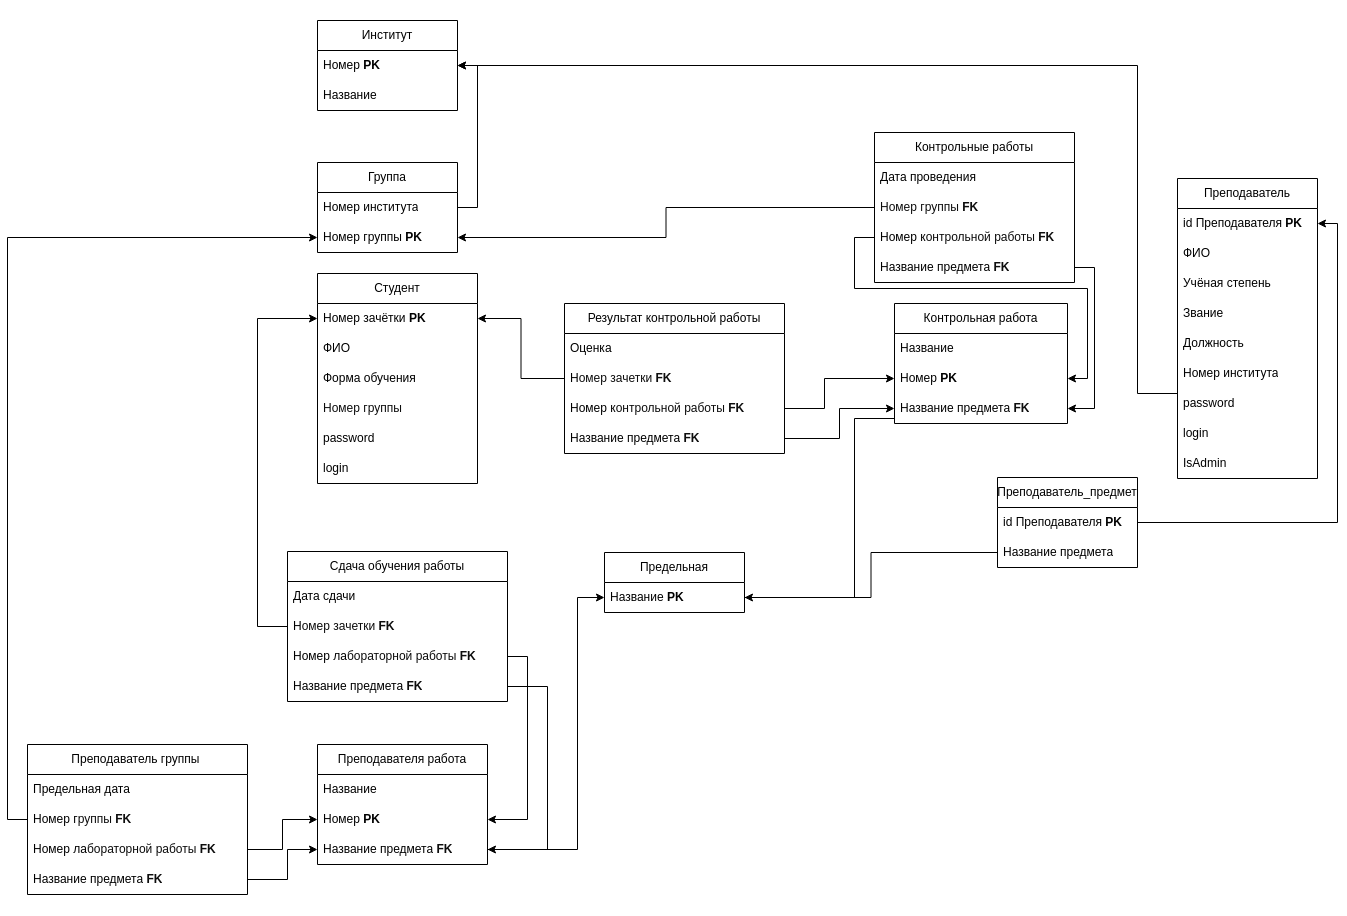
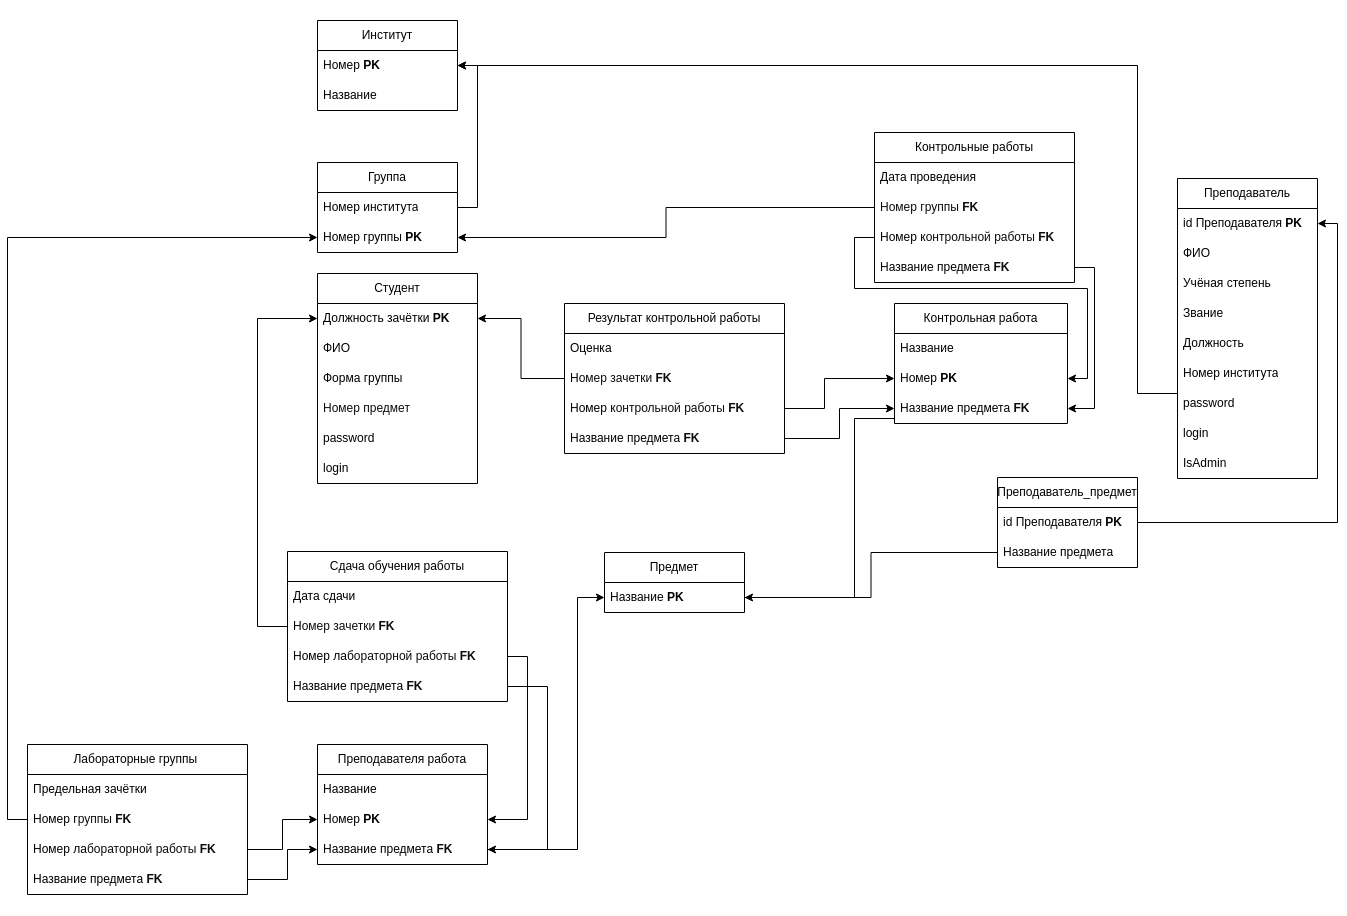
node "Номер зачётки PK": label "Номер зачётки PK" -> "Должность зачётки PK"
node "Форма обучения": label "Форма обучения" -> "Форма группы"
node "Номер группы": label "Номер группы" -> "Номер предмет"
node "Предельная": label "Предельная" -> "Предмет"
node "Преподаватель группы": label "Преподаватель группы" -> "Лабораторные группы"
node "Предельная дата": label "Предельная дата" -> "Предельная зачётки"
